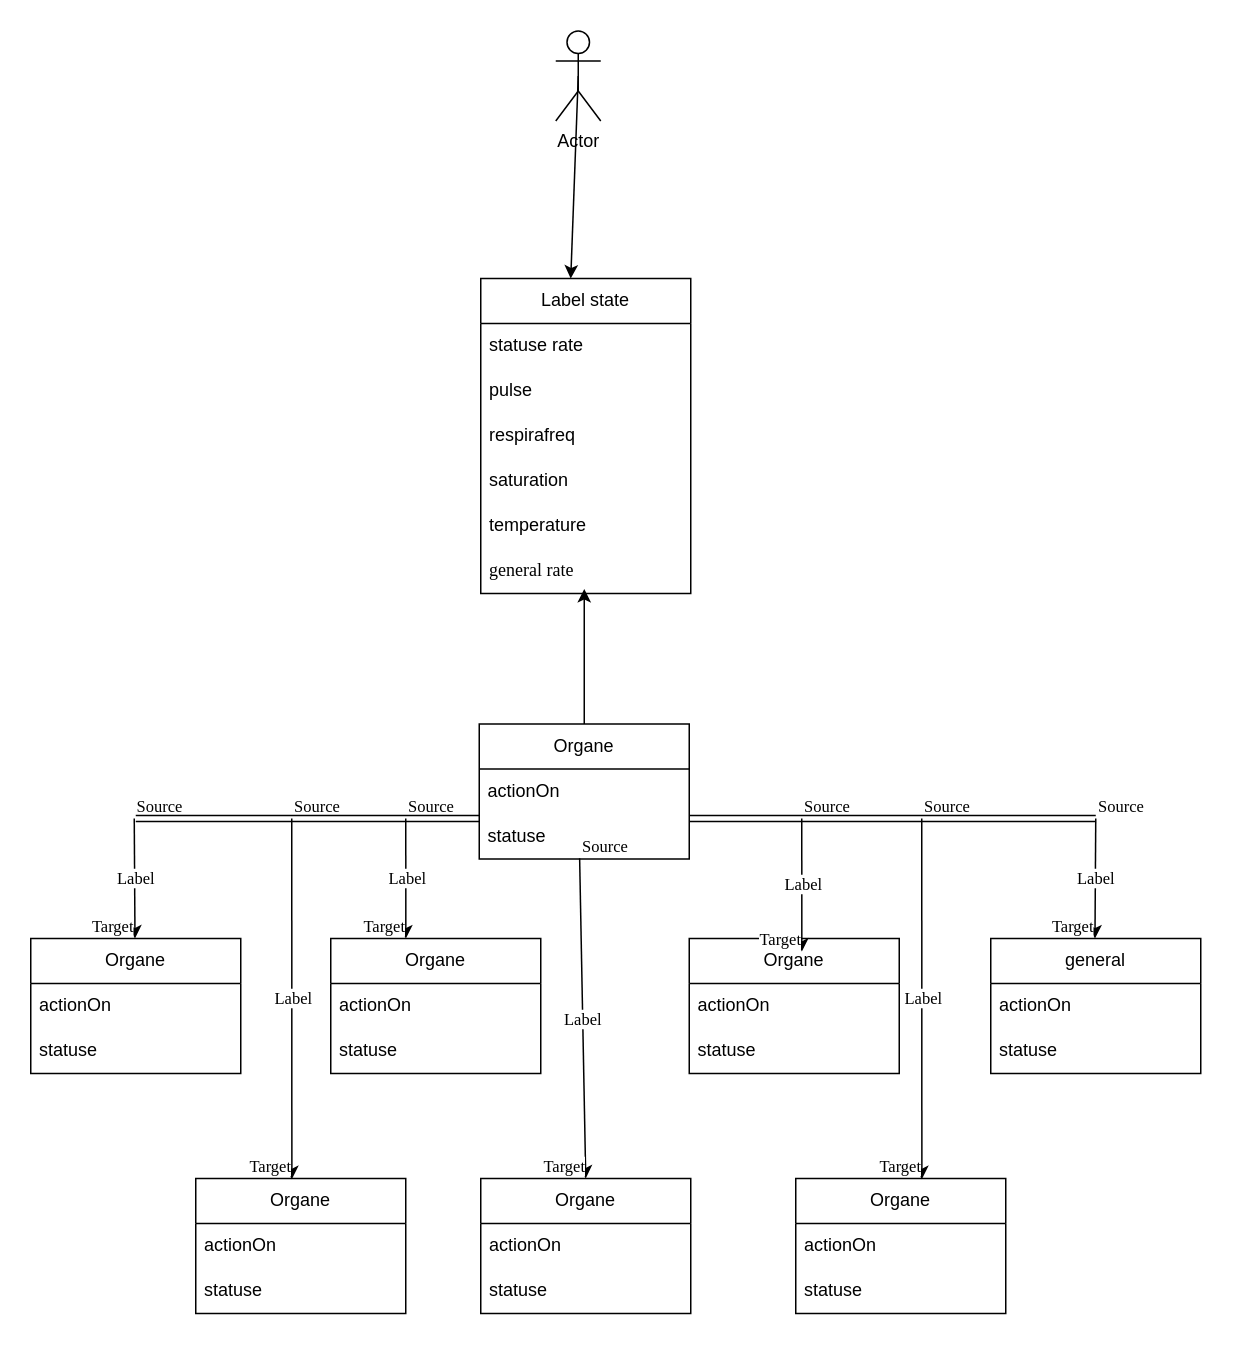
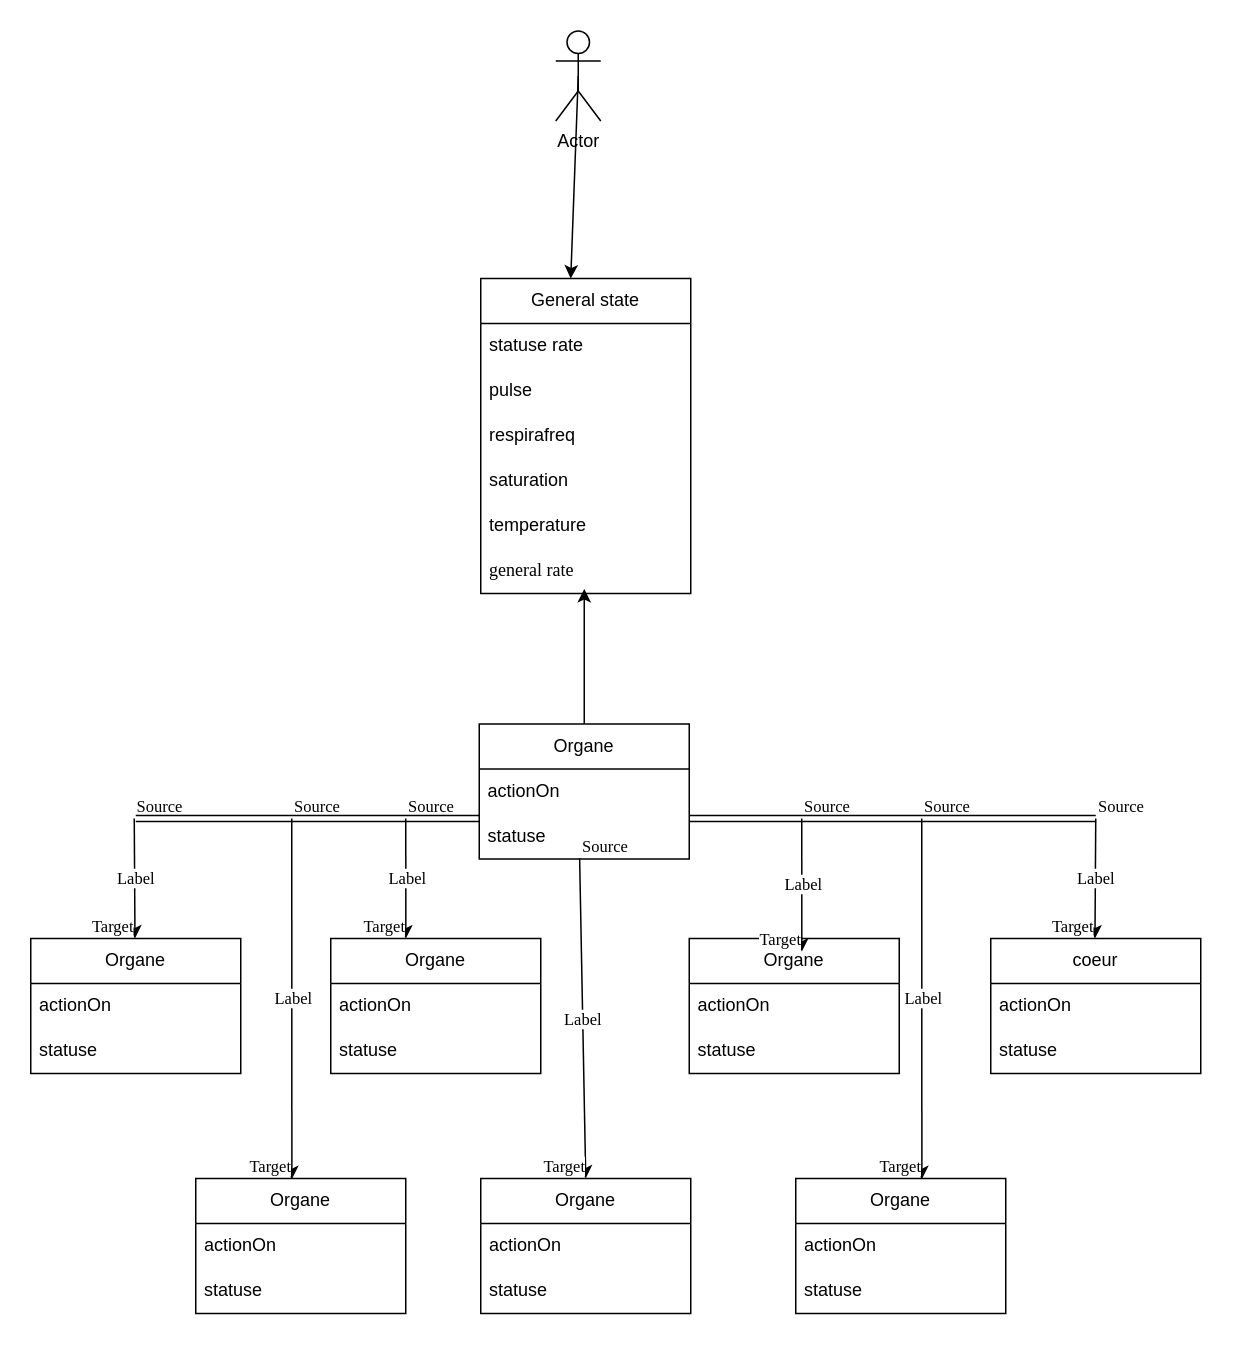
node "Label state": label "Label state" -> "General state"
node "general": label "general" -> "coeur"
